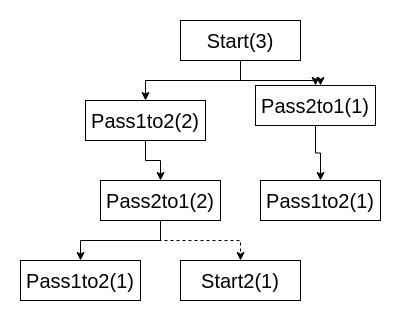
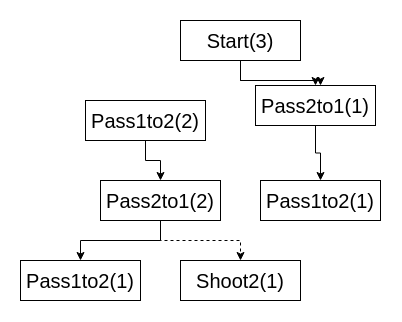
edge "Start(3)" -> "Pass1to2(2)": removed
node "Start2(1)": label "Start2(1)" -> "Shoot2(1)"
